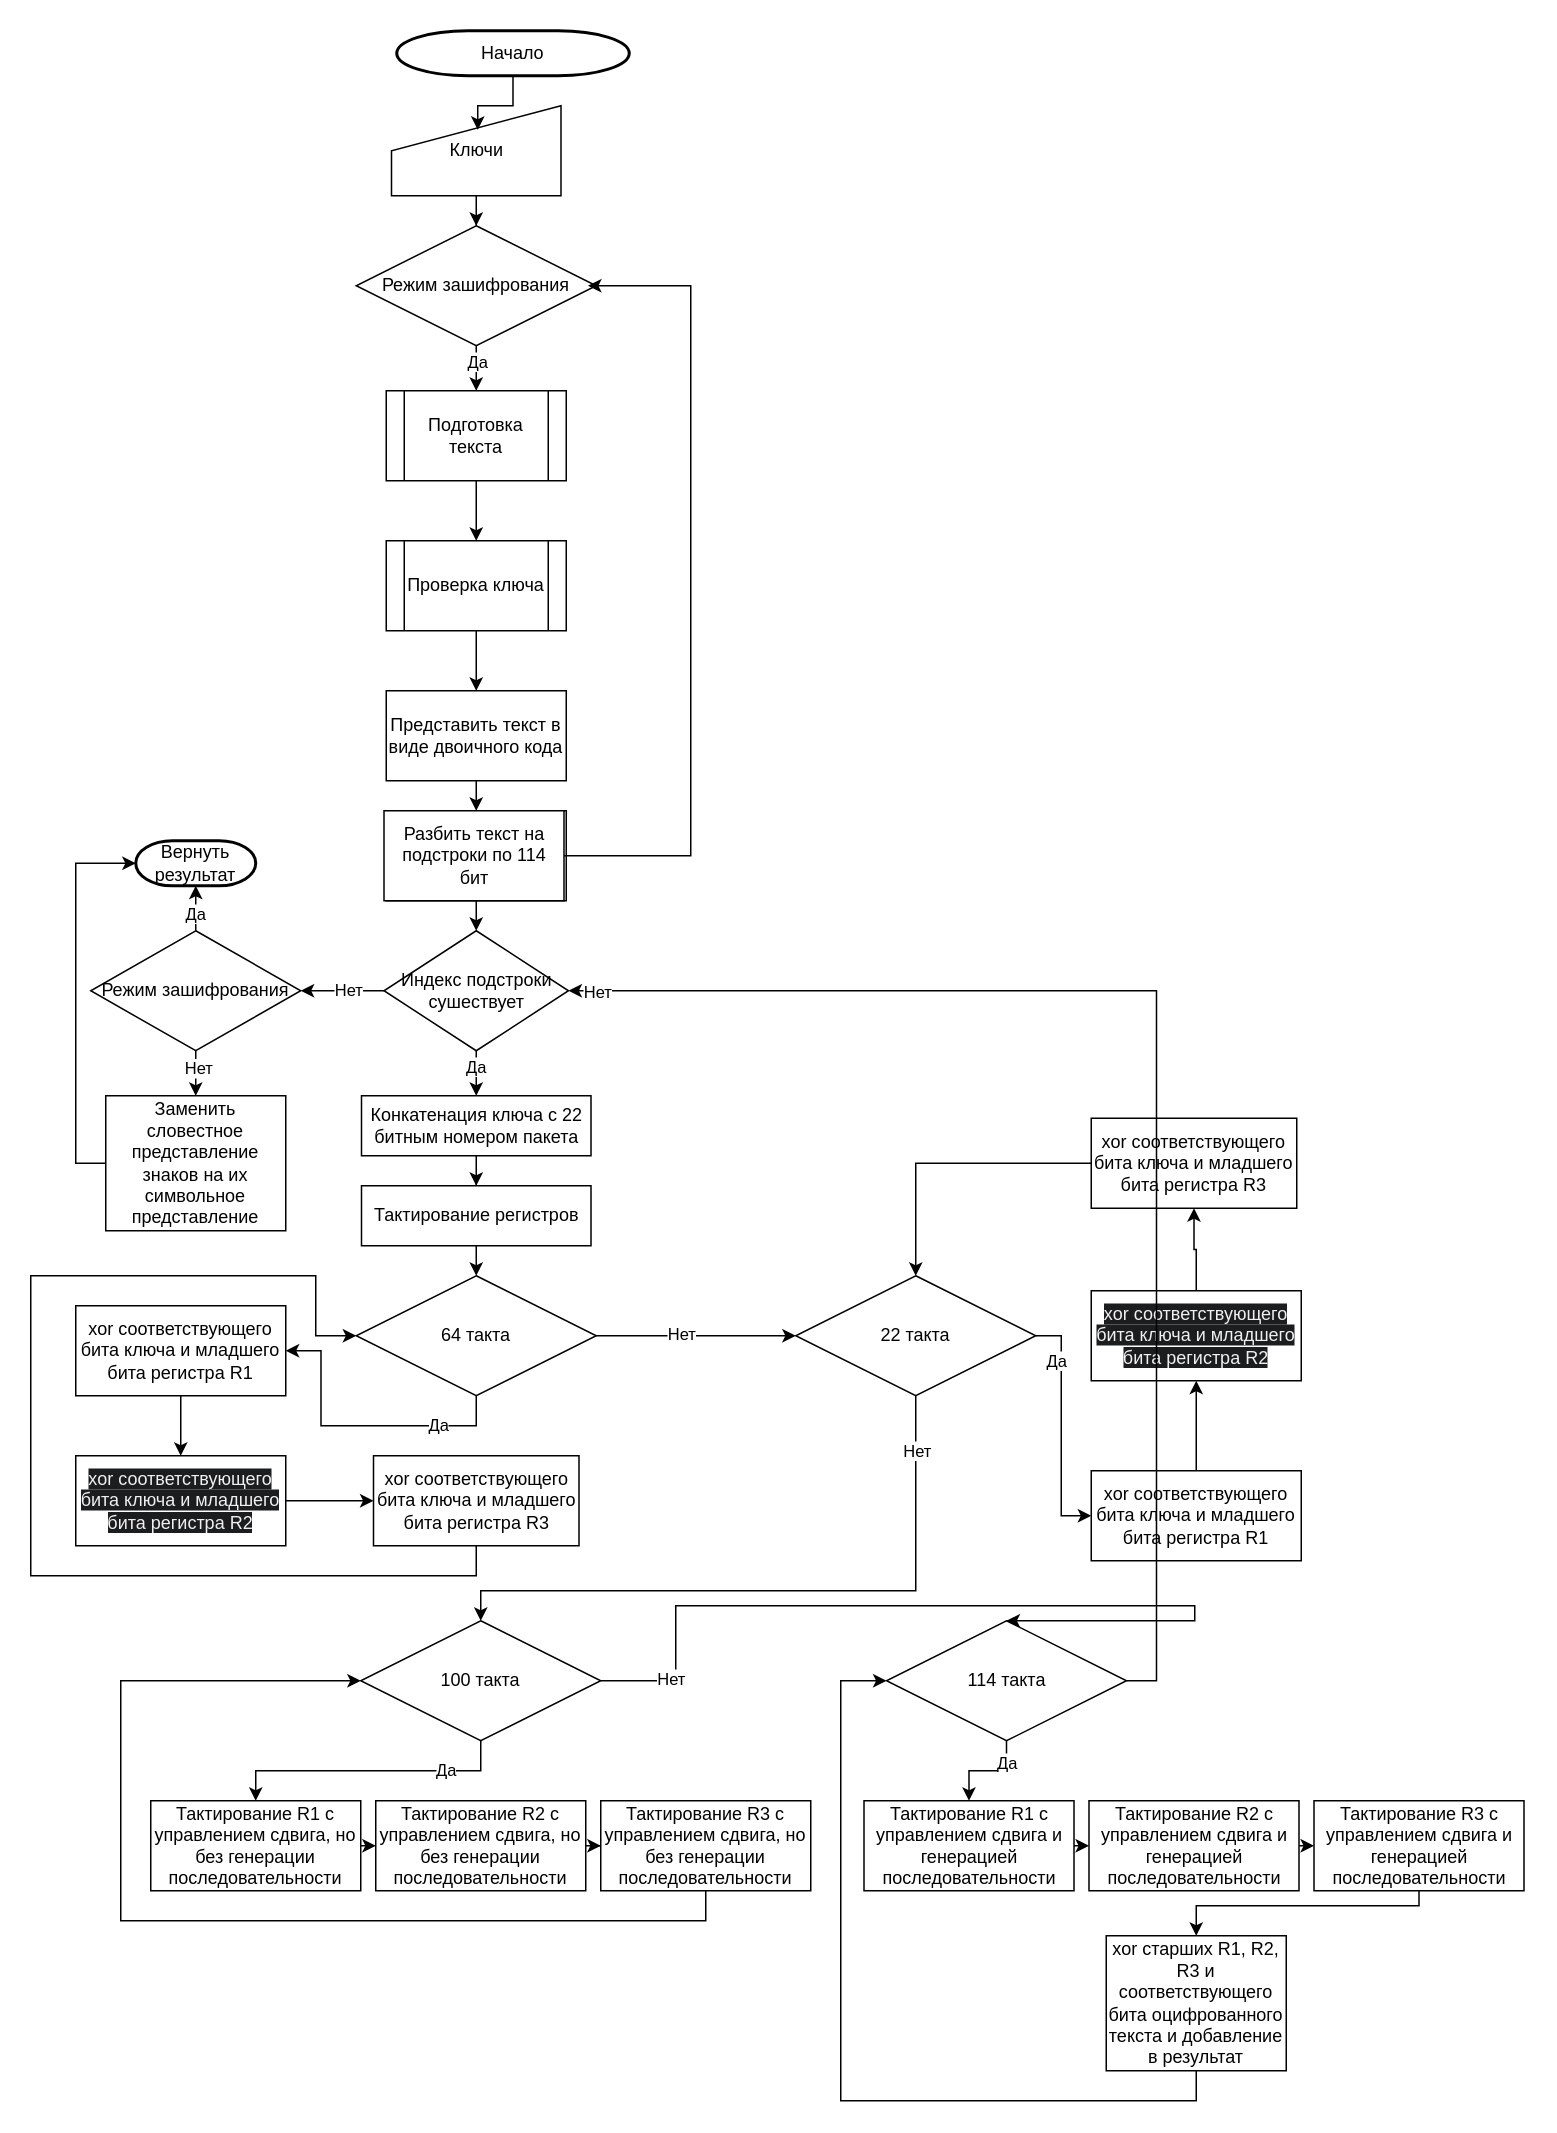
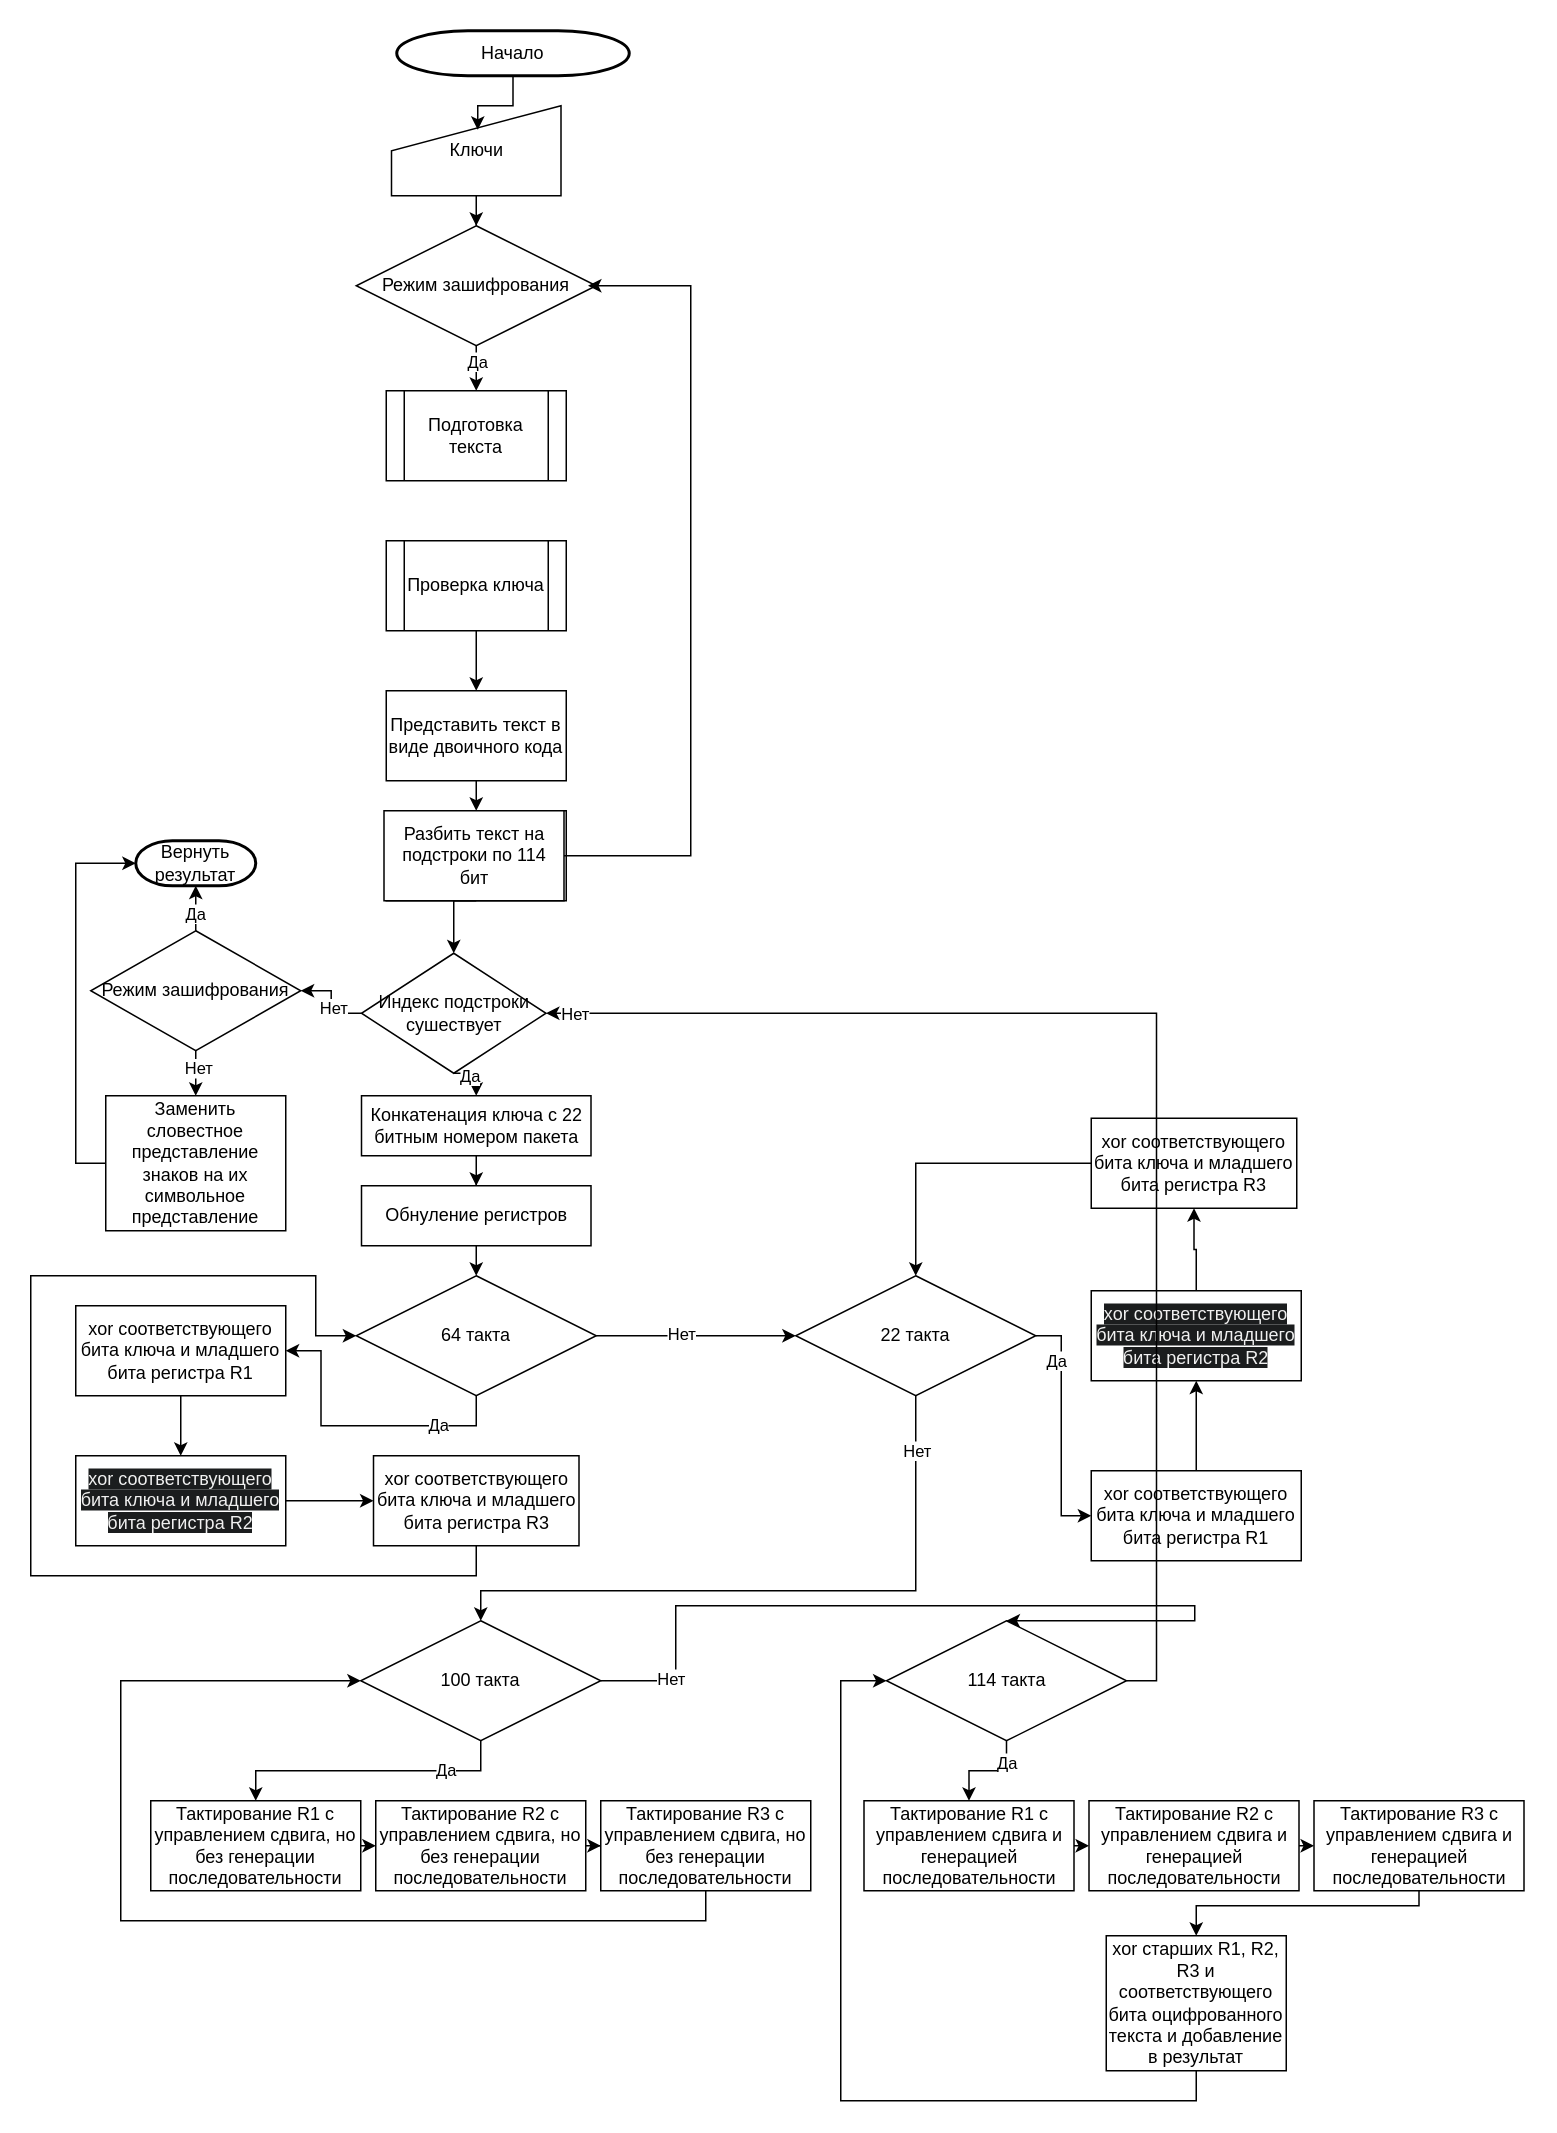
edge "Подготовка текста" -> "Проверка ключа": removed
node "Индекс подстроки сушествует": moved (476, 991) -> (454, 1013)
node "Тактирование регистров": label "Тактирование регистров" -> "Обнуление регистров"
